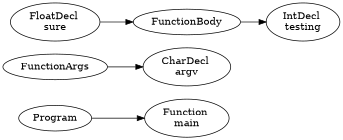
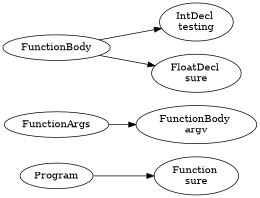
edge "FloatDecl sure" -> "FunctionBody": reversed
node "CharDecl argv": label "CharDecl argv" -> "FunctionBody argv"
node "Function main": label "Function main" -> "Function sure"
